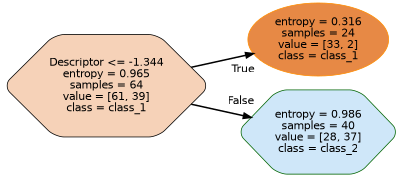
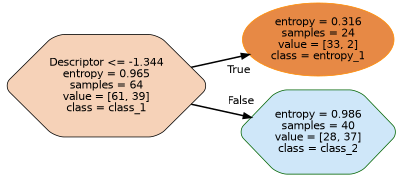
node "entropy = 0.316 samples = 24 value = [33, 2] class = class_1": label "entropy = 0.316 samples = 24 value = [33, 2] class = class_1" -> "entropy = 0.316 samples = 24 value = [33, 2] class = entropy_1"
